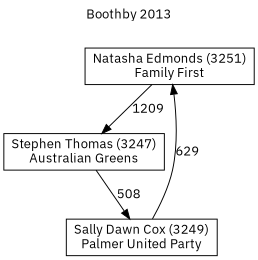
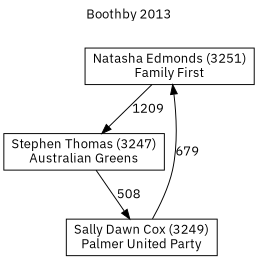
edge "Sally Dawn Cox (3249) Palmer United Party" -> "Natasha Edmonds (3251) Family First": label "629" -> "679"
